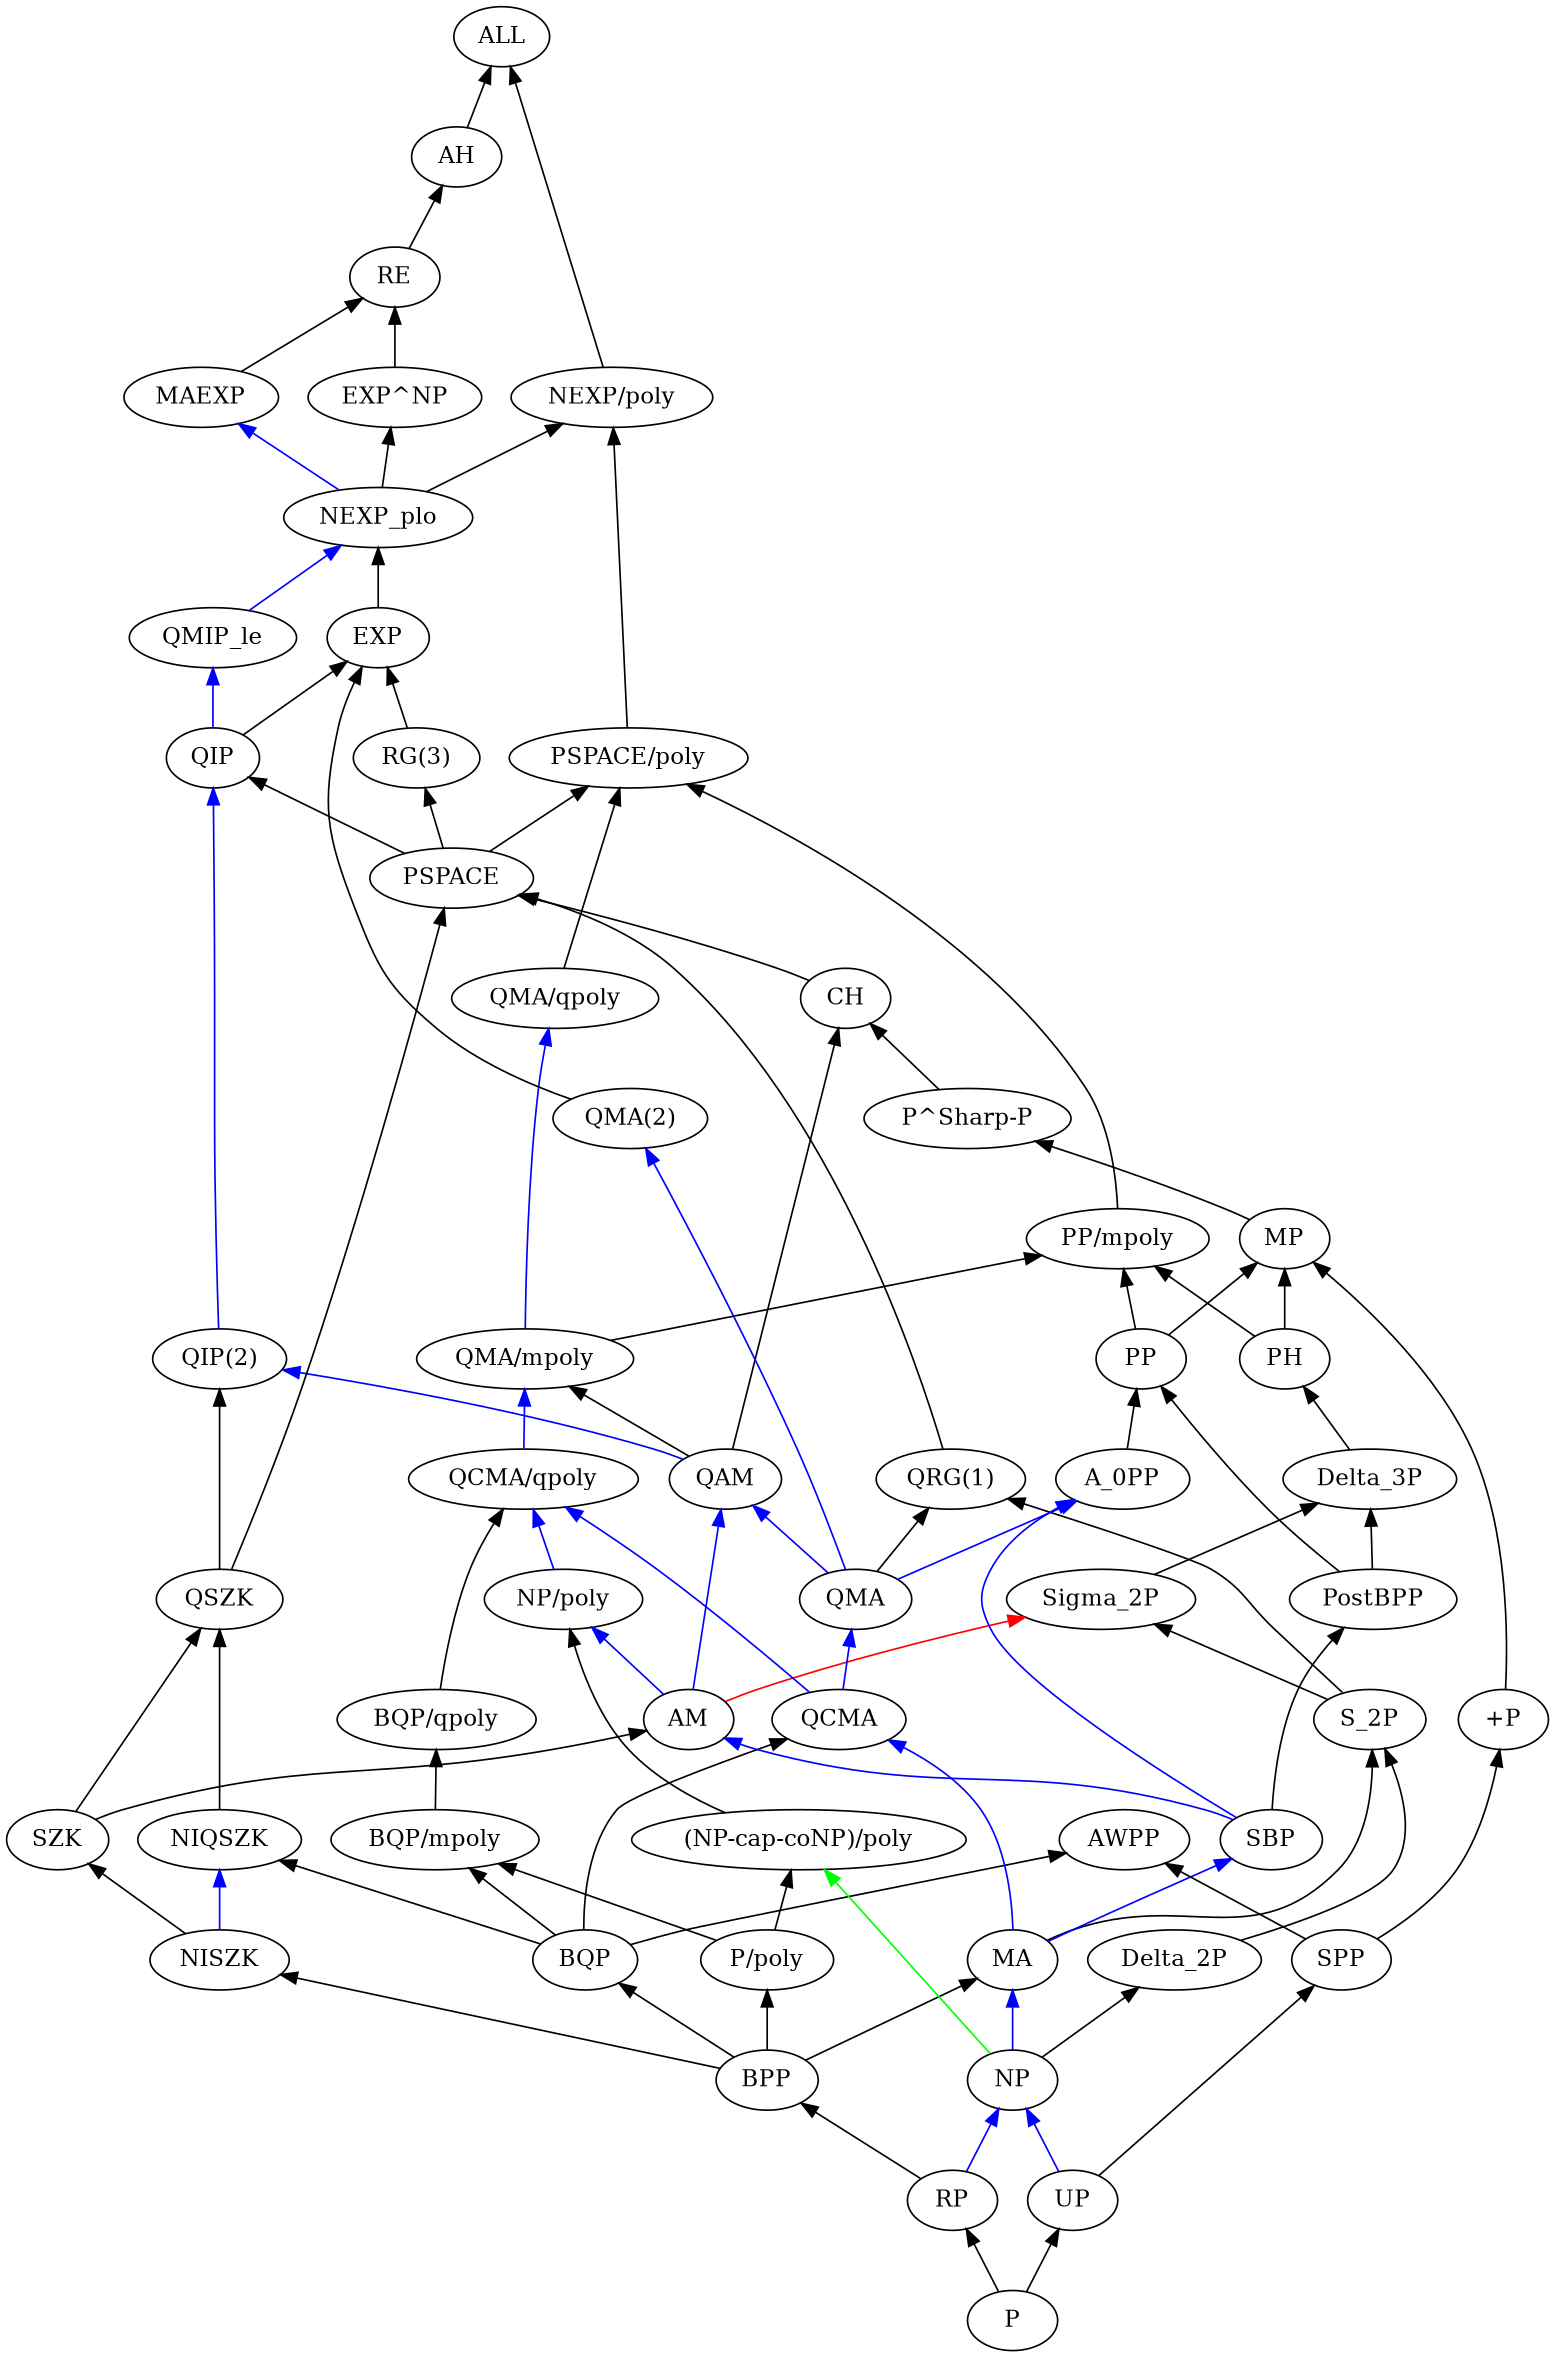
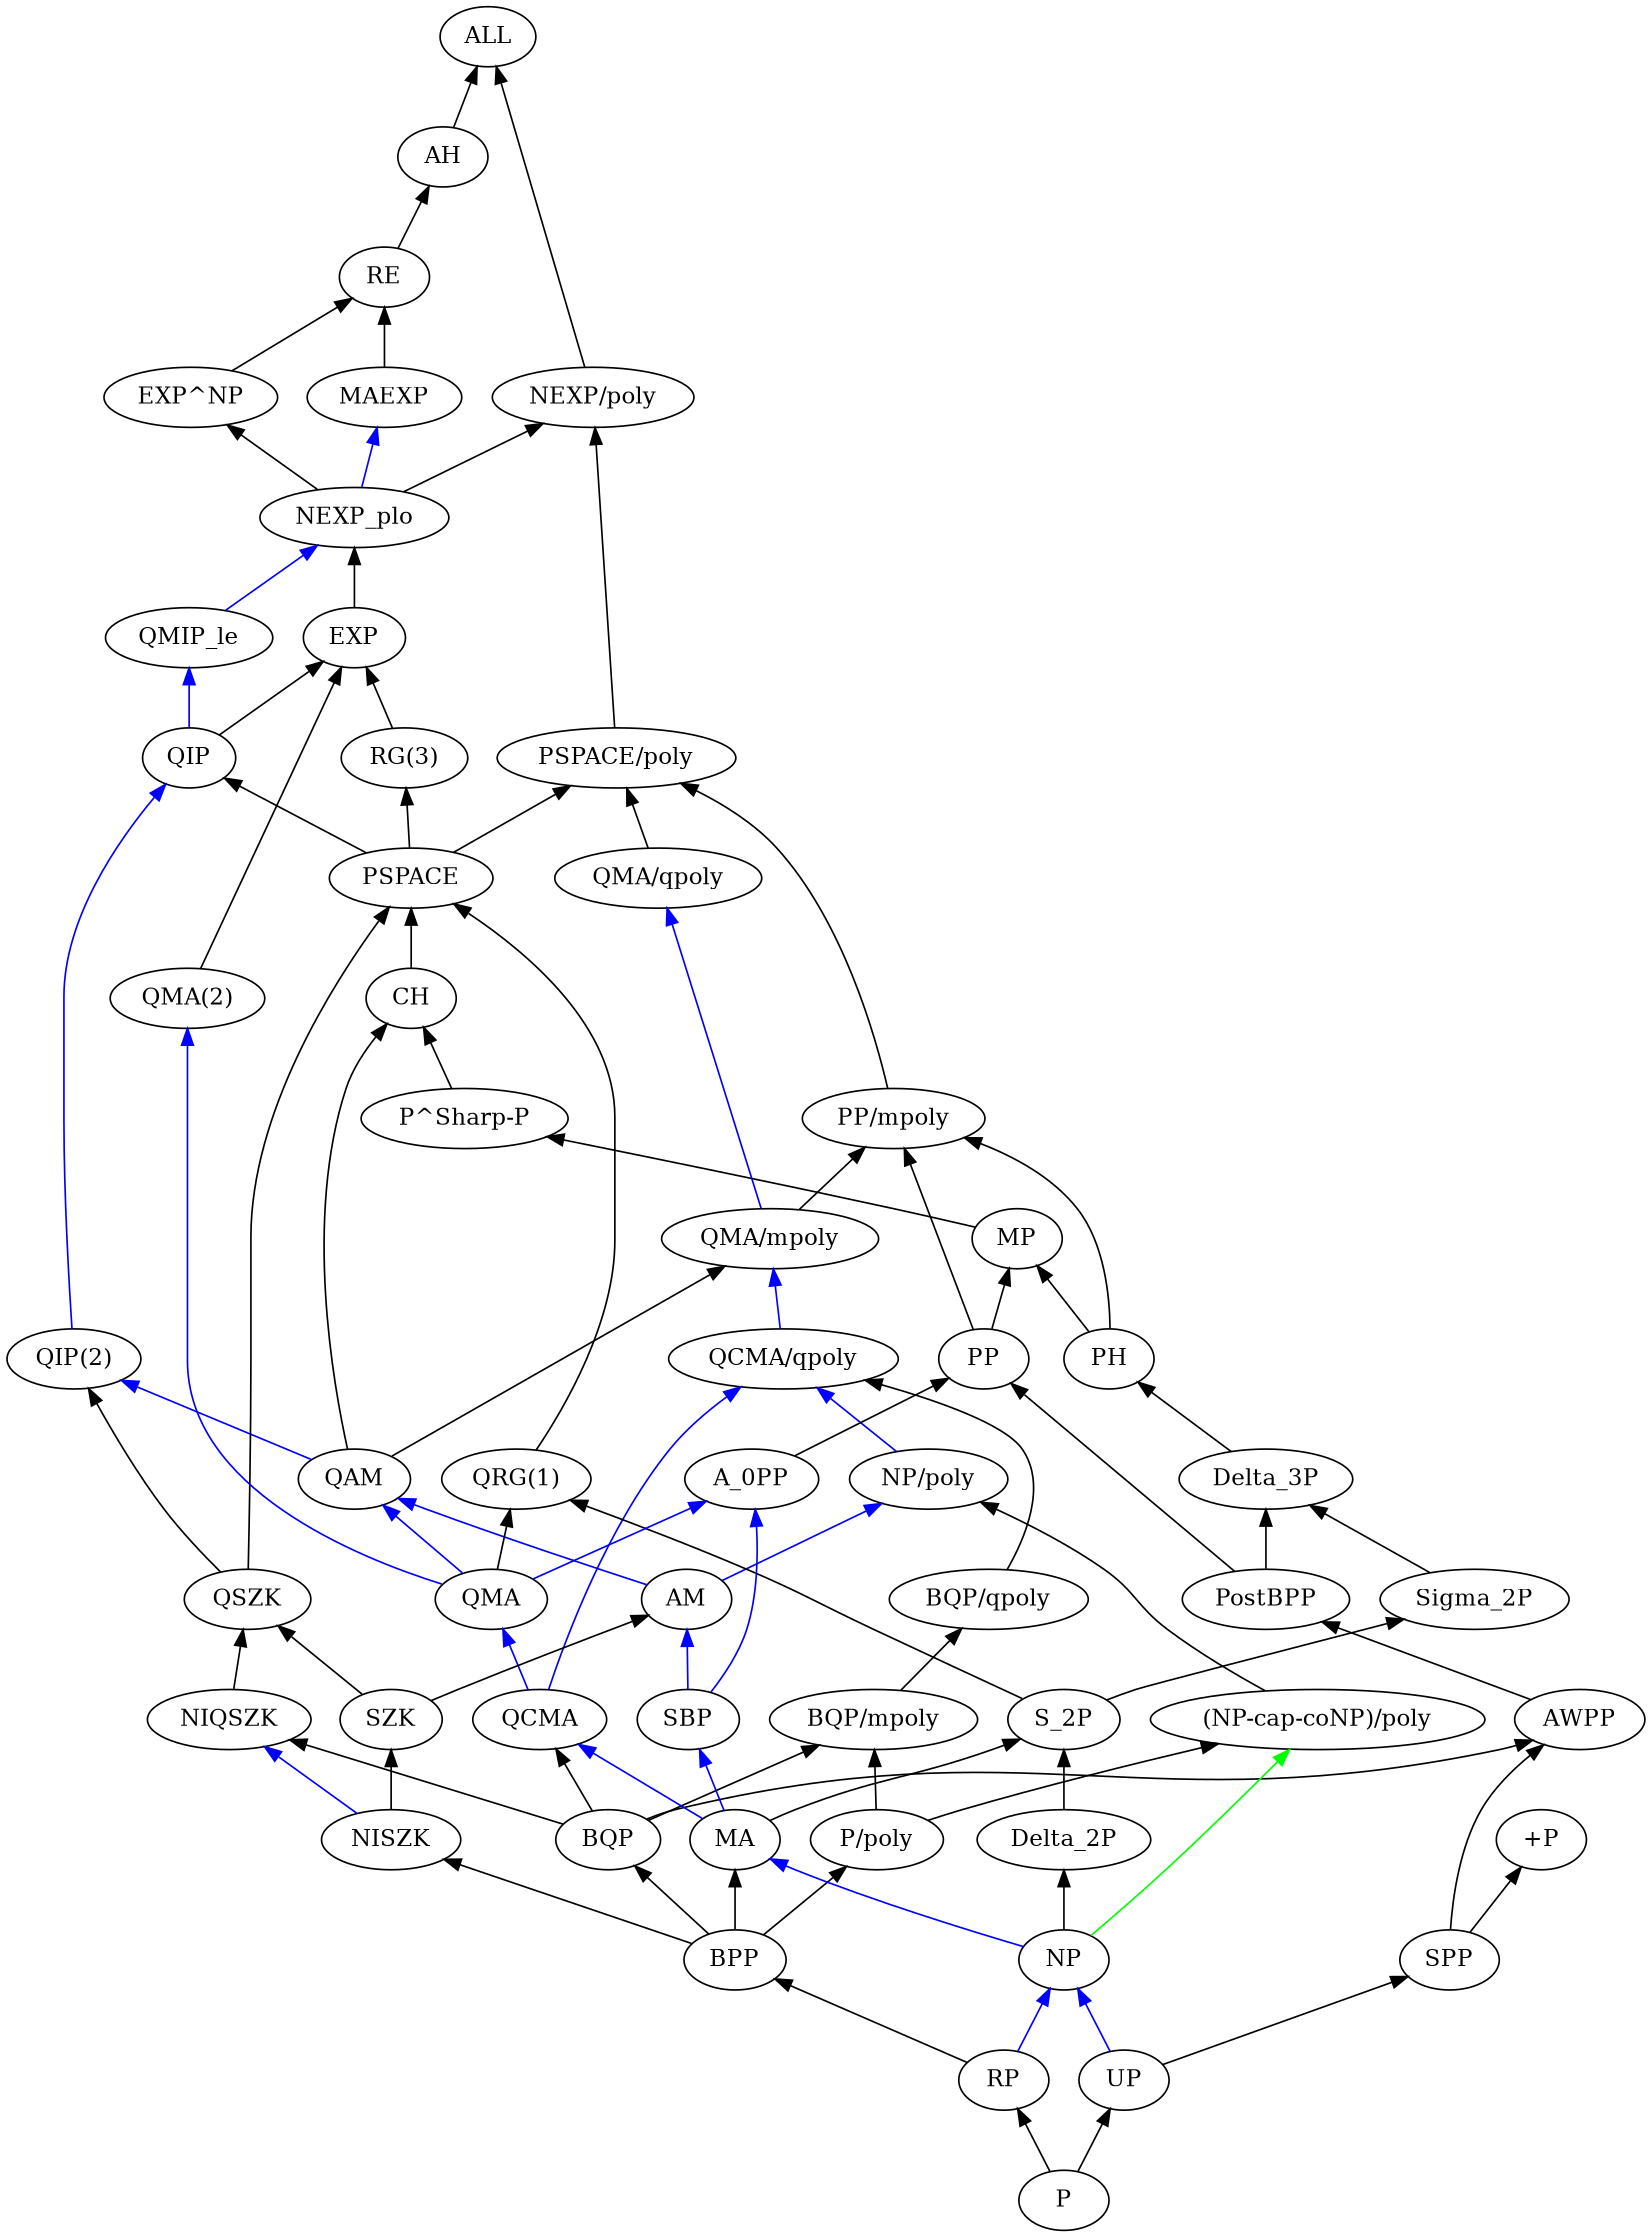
edge "+P" -> "MP": removed
edge "AM" -> "Sigma_2P": removed
edge "SBP" -> "PostBPP": now "AWPP" -> "PostBPP"
